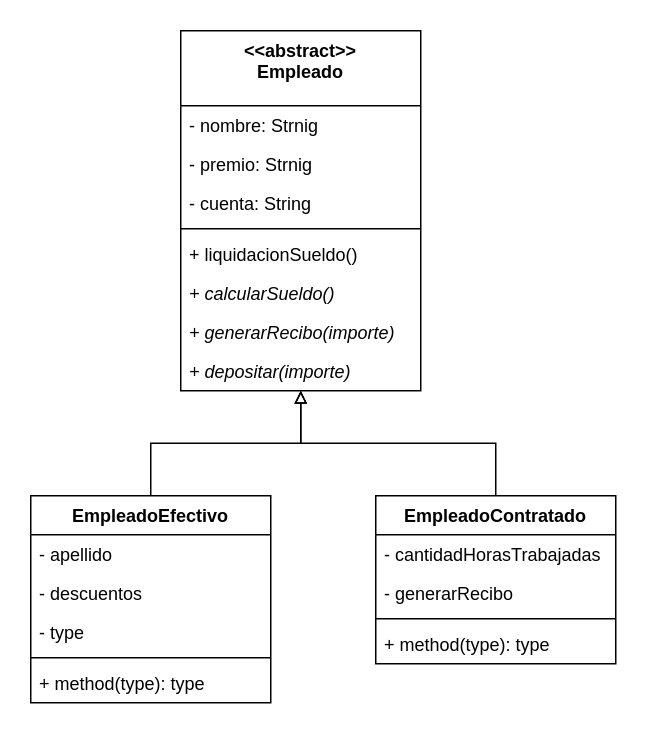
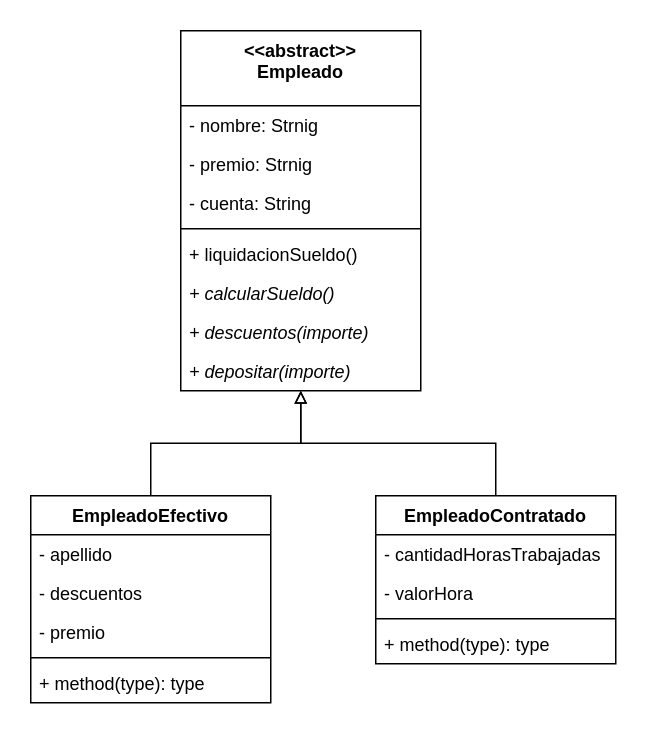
node "+ generarRecibo(importe)": label "+ generarRecibo(importe)" -> "+ descuentos(importe)"
node "- generarRecibo": label "- generarRecibo" -> "- valorHora"
node "- type": label "- type" -> "- premio"
